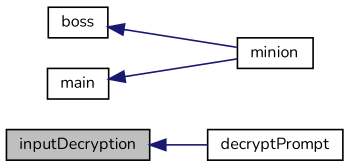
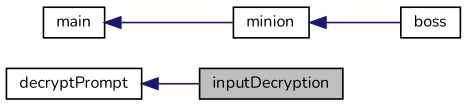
edge "minion" -> "boss": reversed
edge "decryptPrompt" -> "inputDecryption": reversed
